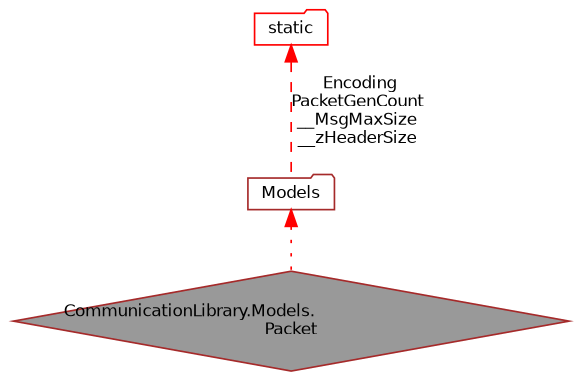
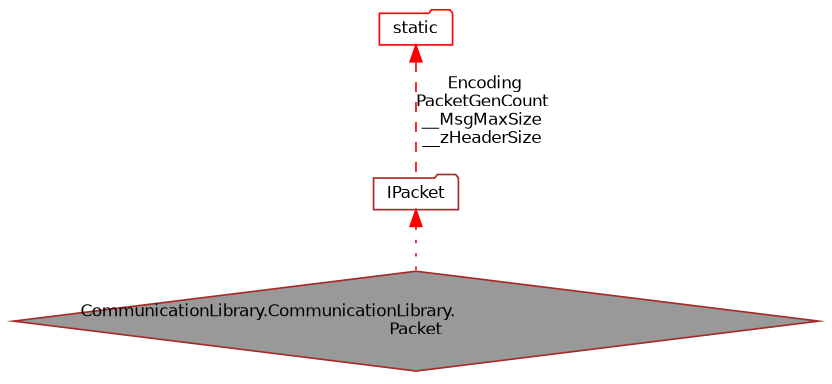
node "Models": label "Models" -> "IPacket"
node "CommunicationLibrary.Models. Packet": label "CommunicationLibrary.Models. Packet" -> "CommunicationLibrary.CommunicationLibrary. Packet"
